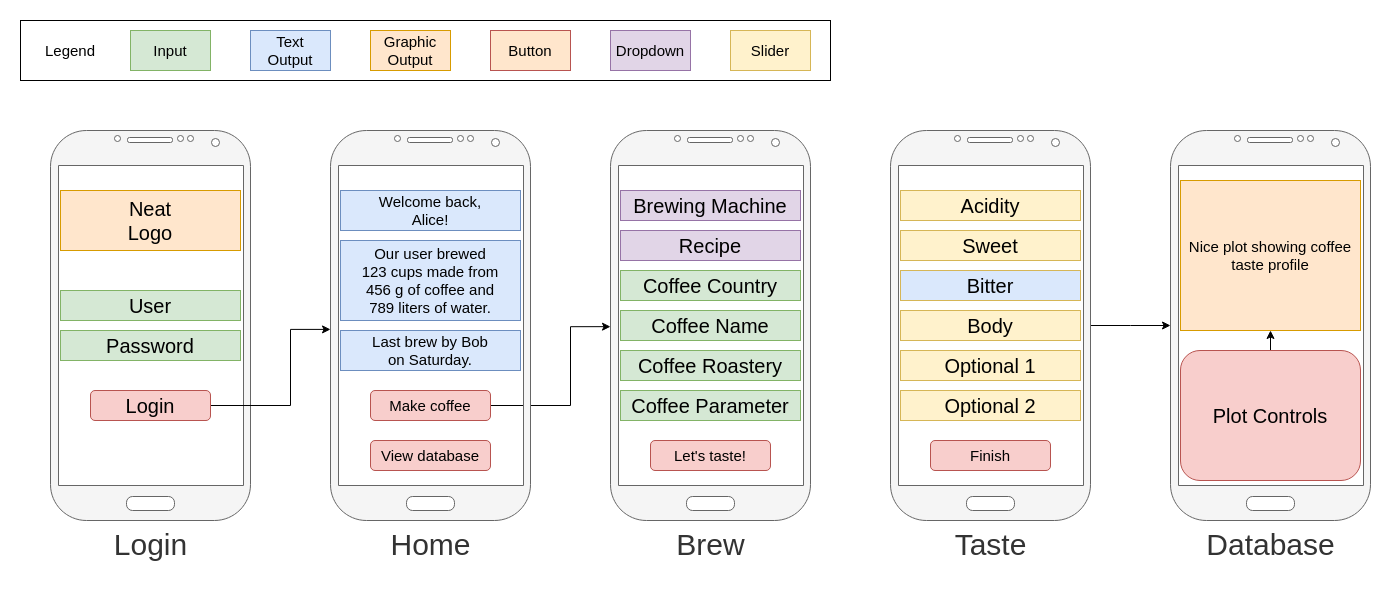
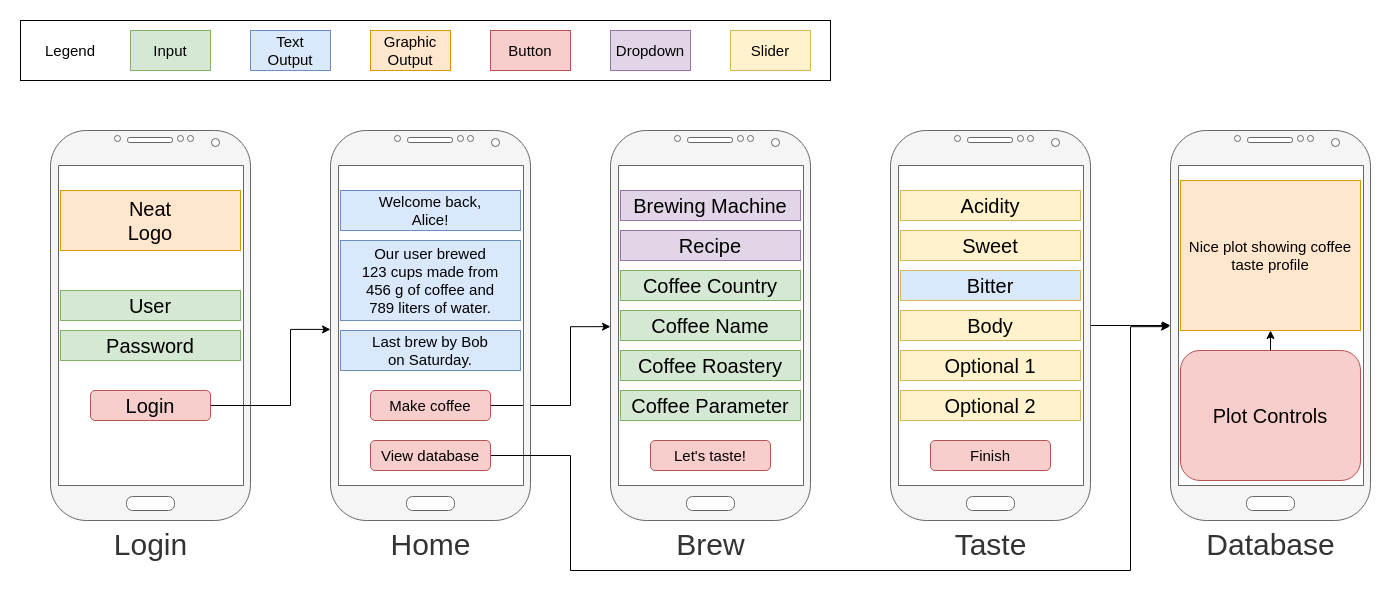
node "Button": fillcolor #ffe6cc -> #f8cecc
edge "View database" -> "Database": added
